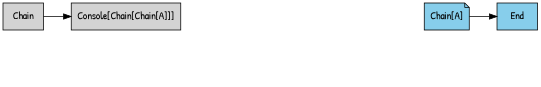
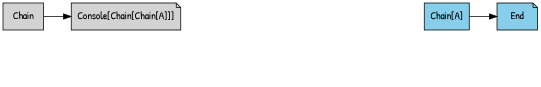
node "Console[Chain[Chain[A]]]": shape box -> note
node "Chain[A]": shape note -> box
node "End": shape box -> note
